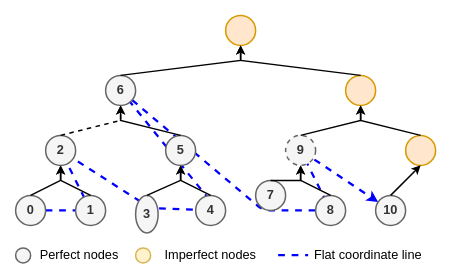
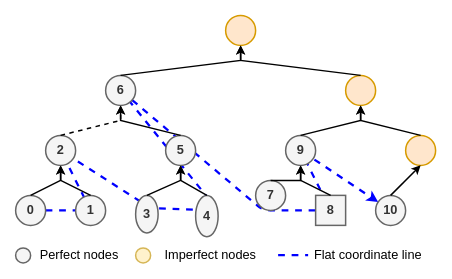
node "9": style dashed -> solid
node "4": size 30x30 -> 23x41
node "8": shape ellipse -> rectangle
